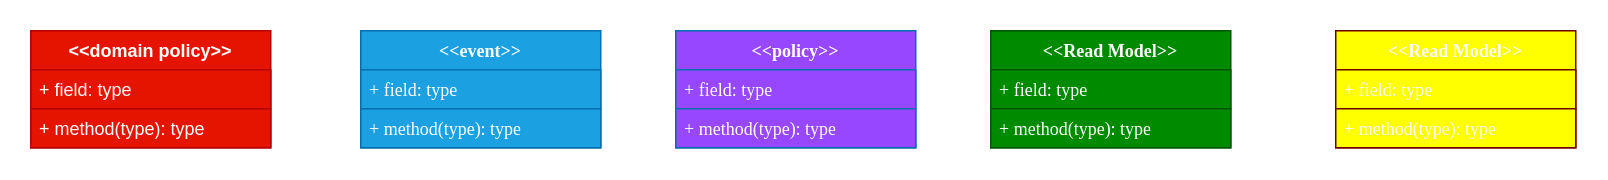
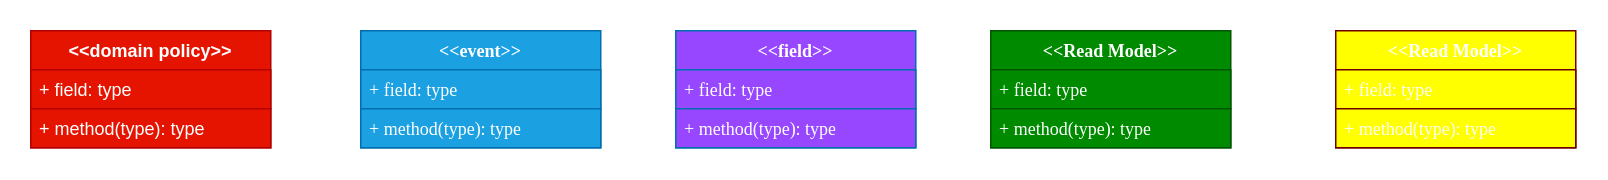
node "<<policy>>": label "<<policy>>" -> "<<field>>"
